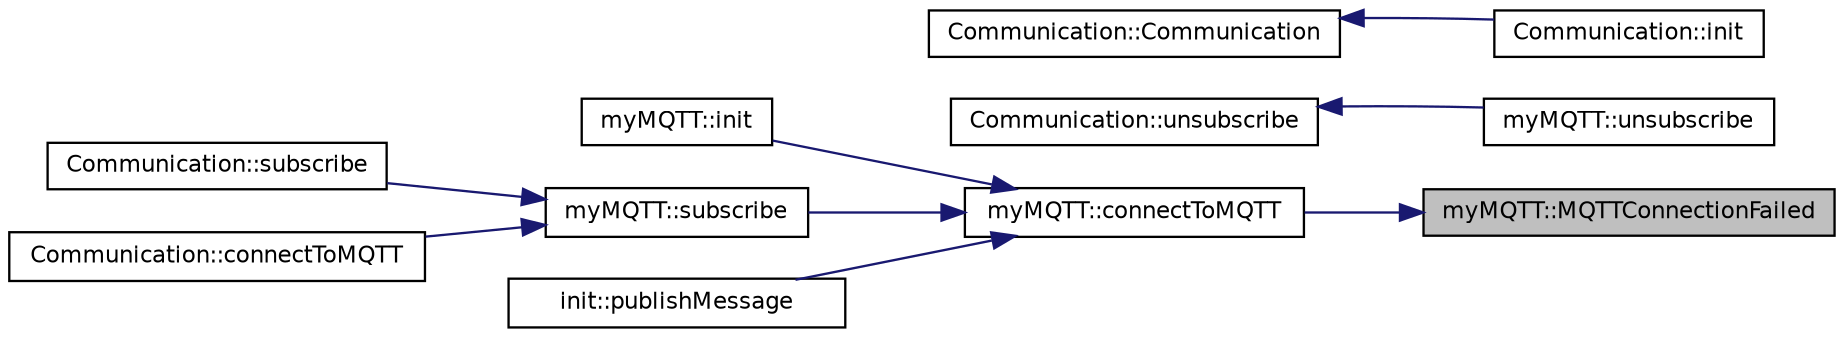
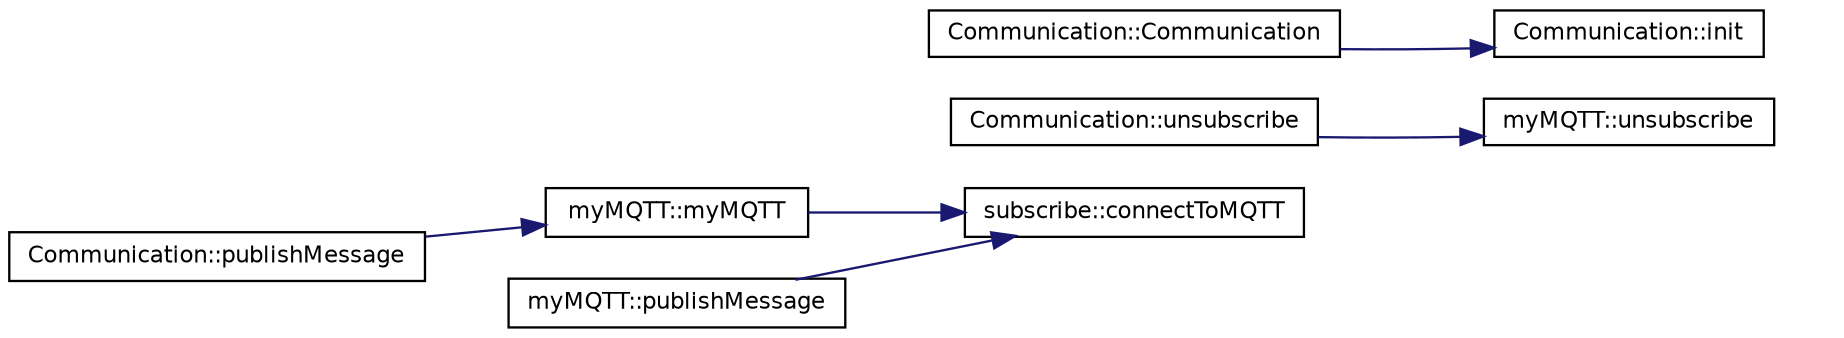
edge "Communication::init" -> "Communication::Communication": reversed
edge "myMQTT::unsubscribe" -> "Communication::unsubscribe": reversed
node "myMQTT::init": removed
node "Communication::subscribe": removed
node "myMQTT::subscribe": label "myMQTT::subscribe" -> "myMQTT::myMQTT"
node "myMQTT::connectToMQTT": label "myMQTT::connectToMQTT" -> "subscribe::connectToMQTT"
node "myMQTT::MQTTConnectionFailed": removed
node "Communication::connectToMQTT": label "Communication::connectToMQTT" -> "Communication::publishMessage"
node "init::publishMessage": label "init::publishMessage" -> "myMQTT::publishMessage"
